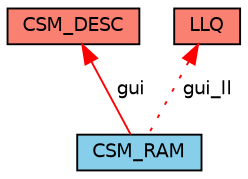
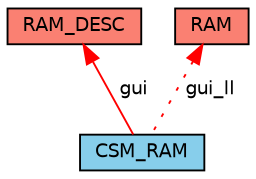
node "CSM_DESC": label "CSM_DESC" -> "RAM_DESC"
node "LLQ": label "LLQ" -> "RAM"
